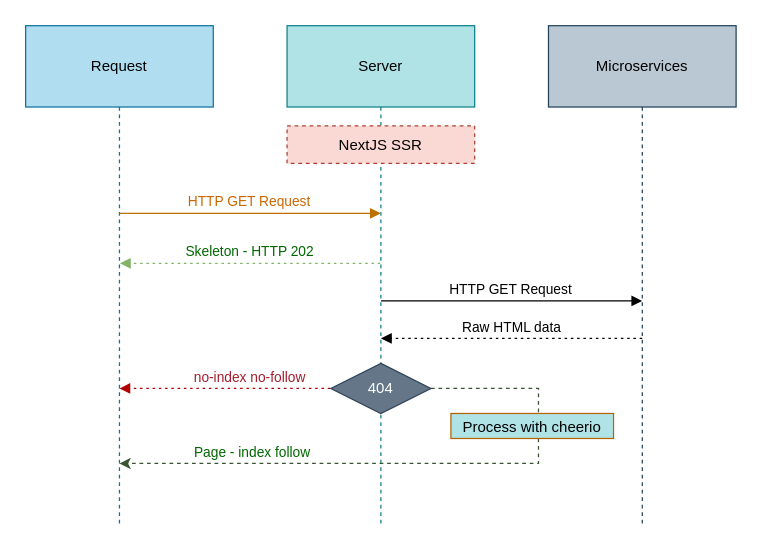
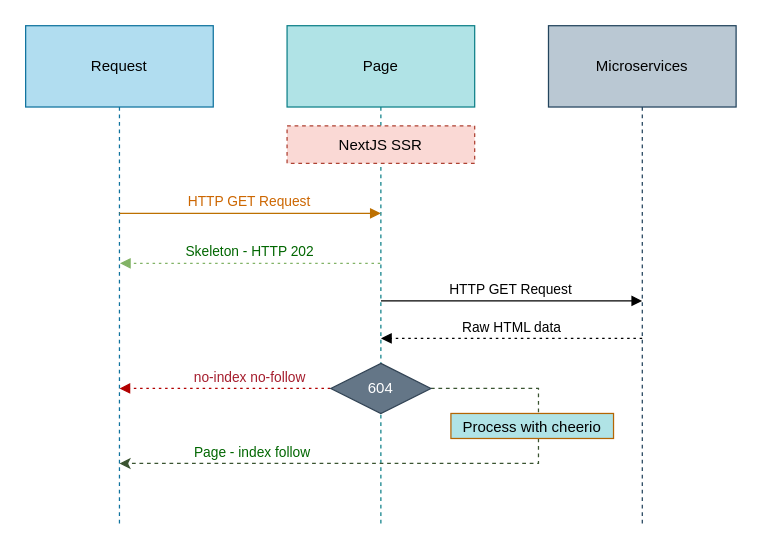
node "Server": label "Server" -> "Page"
node "404": label "404" -> "604"
